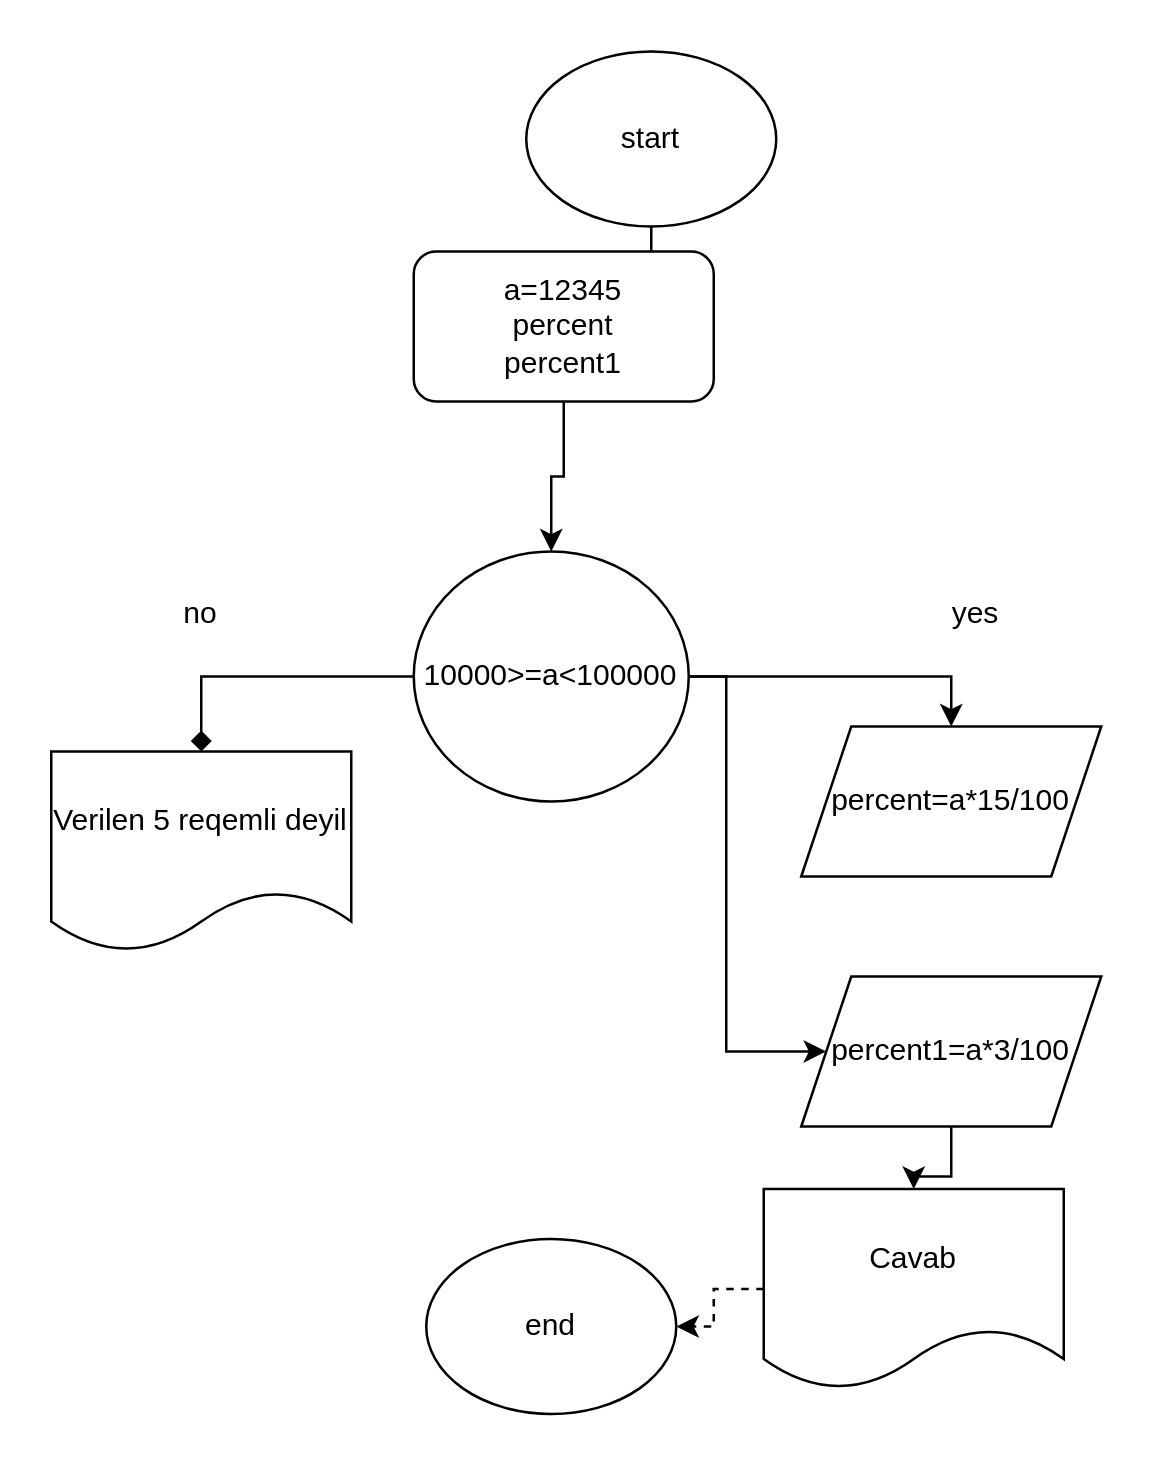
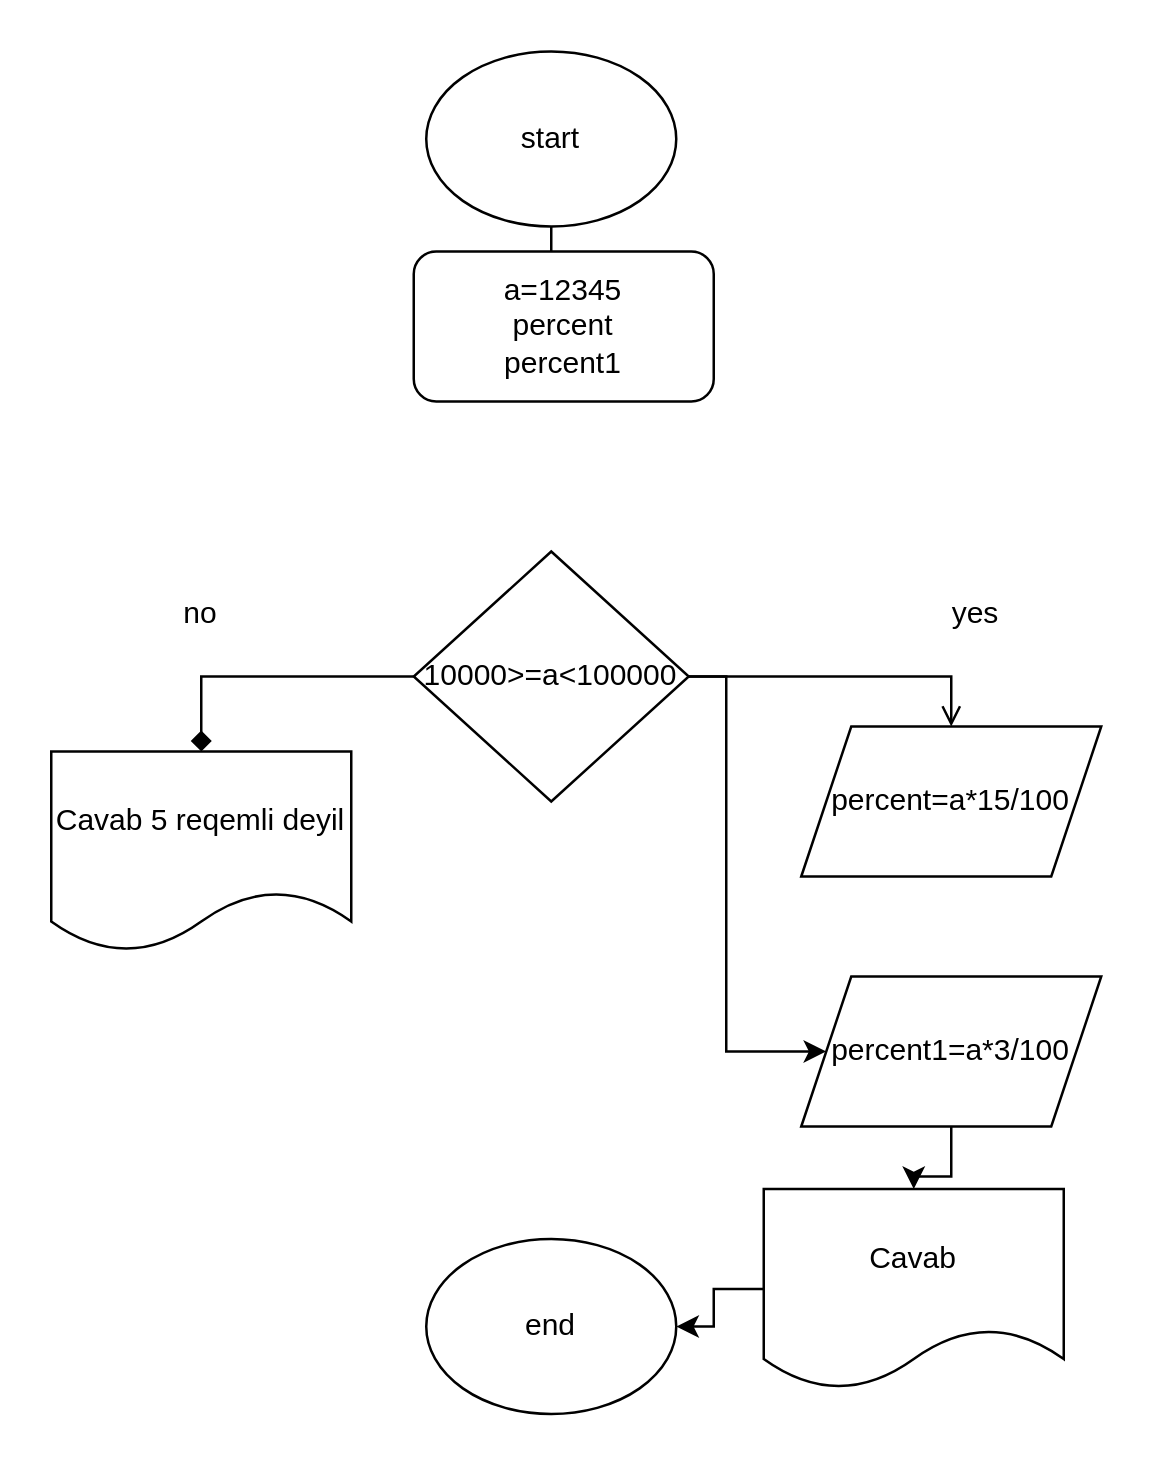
node "start": moved (651, 139) -> (551, 139)
edge "a=12345 percent percent1" -> "10000>=a<100000": removed
node "10000>=a<100000": shape ellipse -> diamond
edge "10000>=a<100000" -> "percent=a*15/100": arrowhead classic -> open
node "Verilen 5 reqemli deyil": label "Verilen 5 reqemli deyil" -> "Cavab 5 reqemli deyil"
edge "Cavab" -> "end": style dashed -> solid
